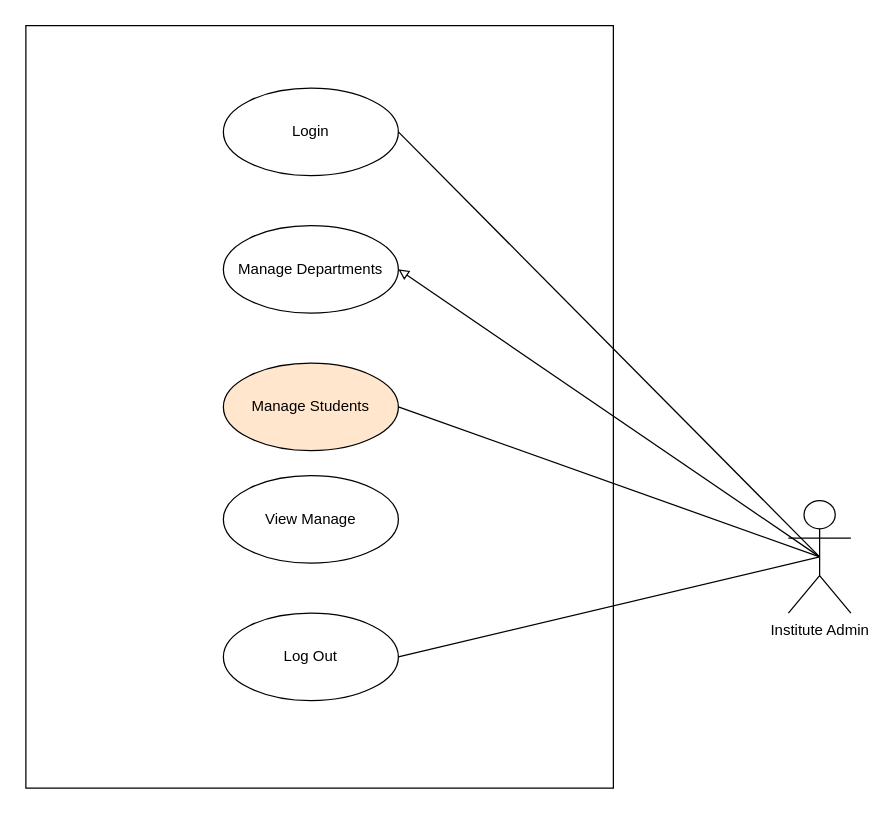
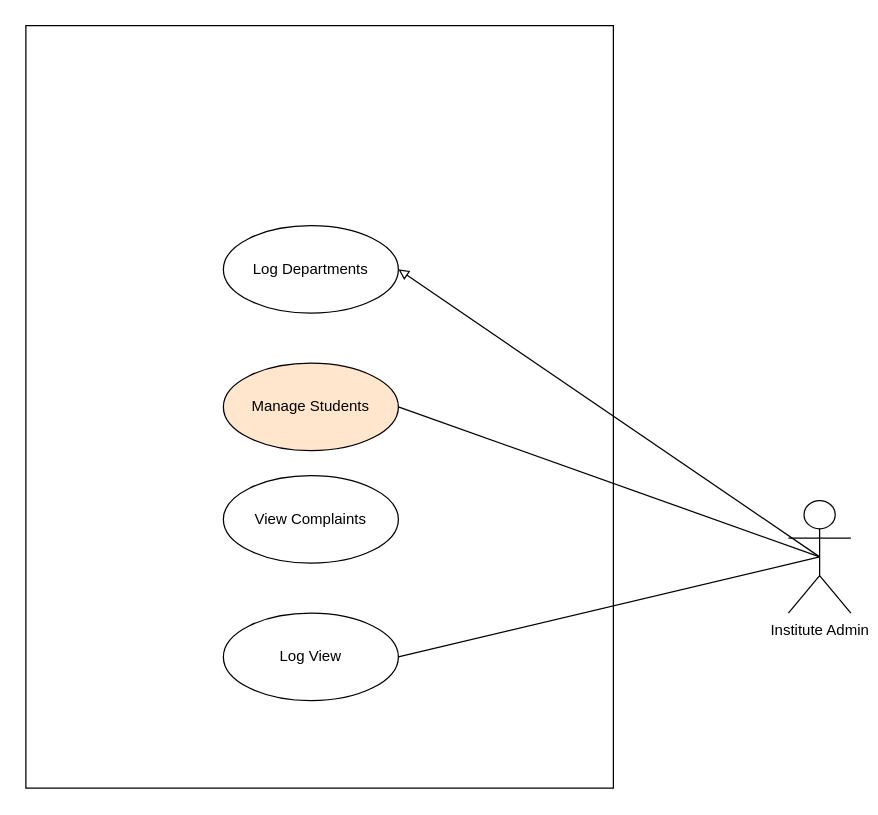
node "Login": removed
node "Manage Departments": label "Manage Departments" -> "Log Departments"
edge "Login" -- "Institute Admin": removed
node "View Manage": label "View Manage" -> "View Complaints"
node "Log Out": label "Log Out" -> "Log View"
